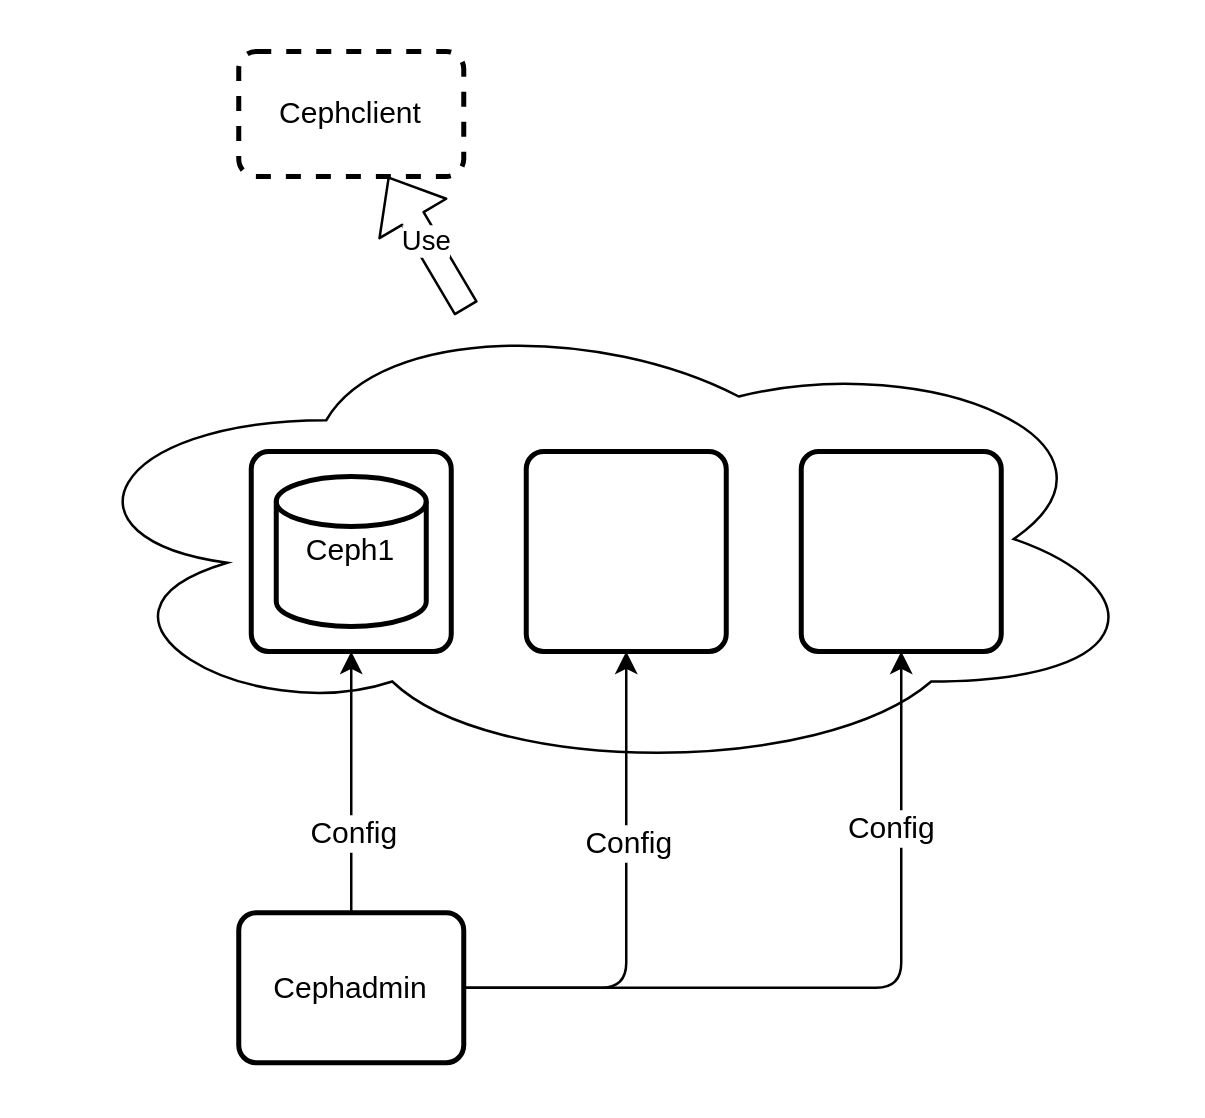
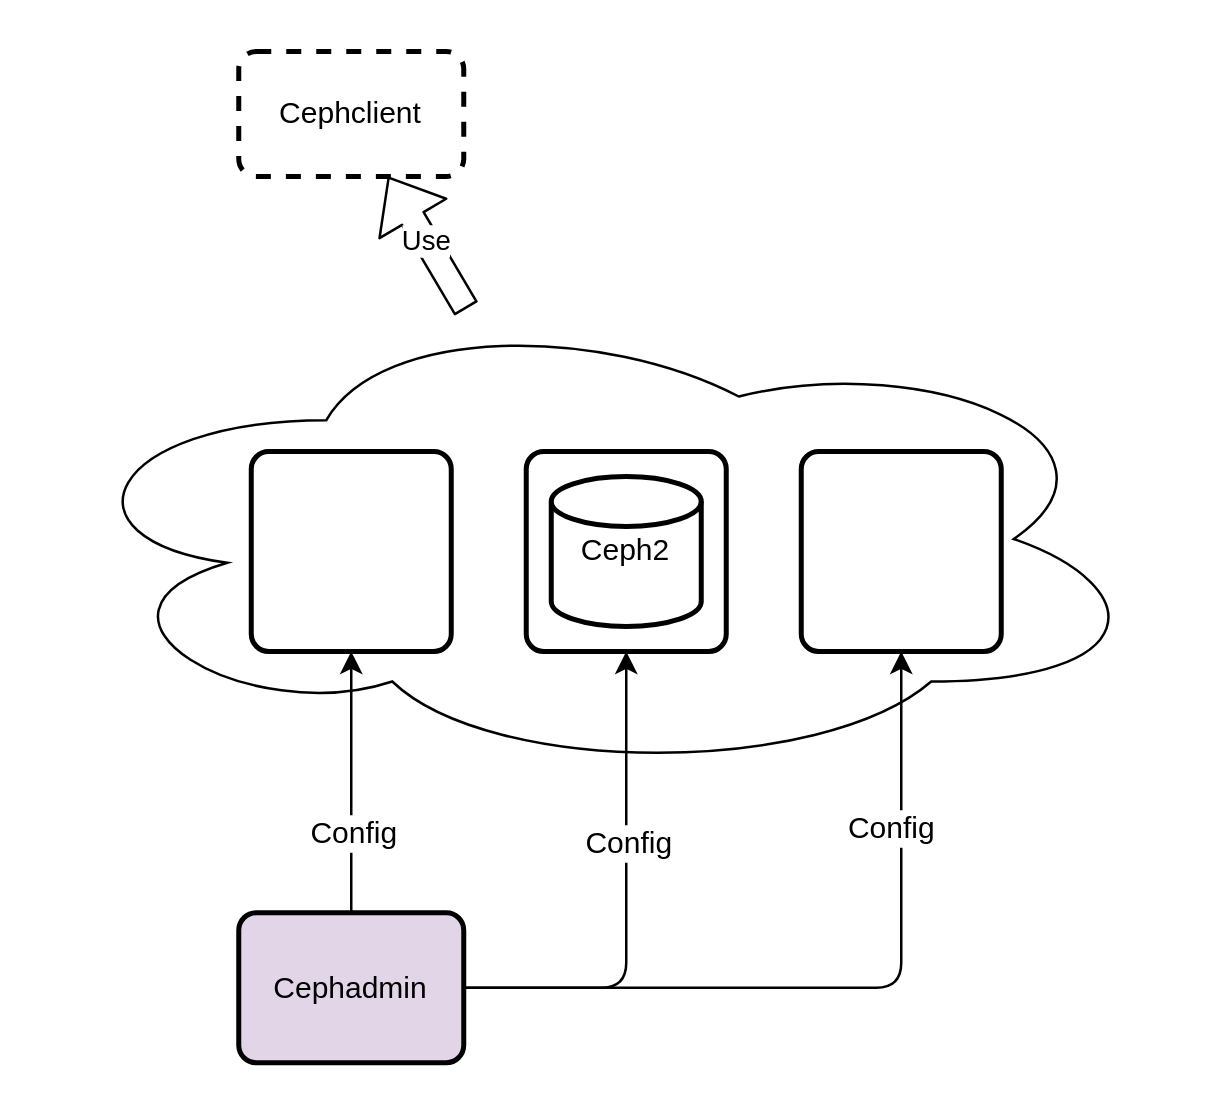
node "Ceph1": removed
node "Ceph2": added
node "Cephadmin": fillcolor #ffffff -> #e1d5e7
